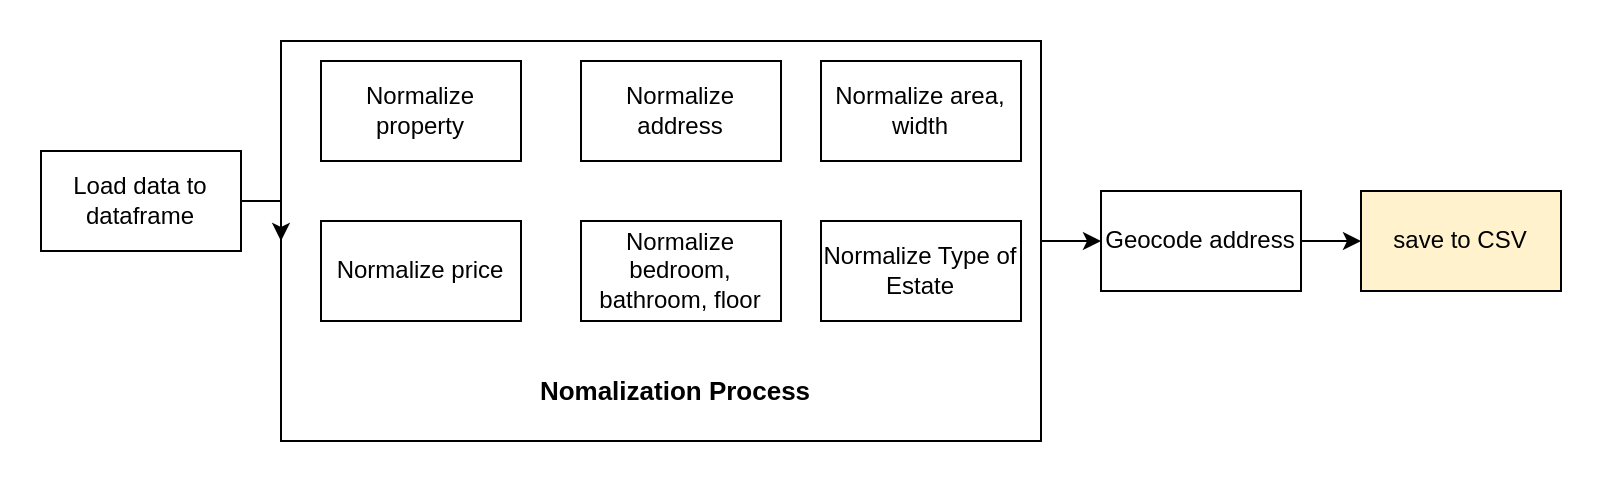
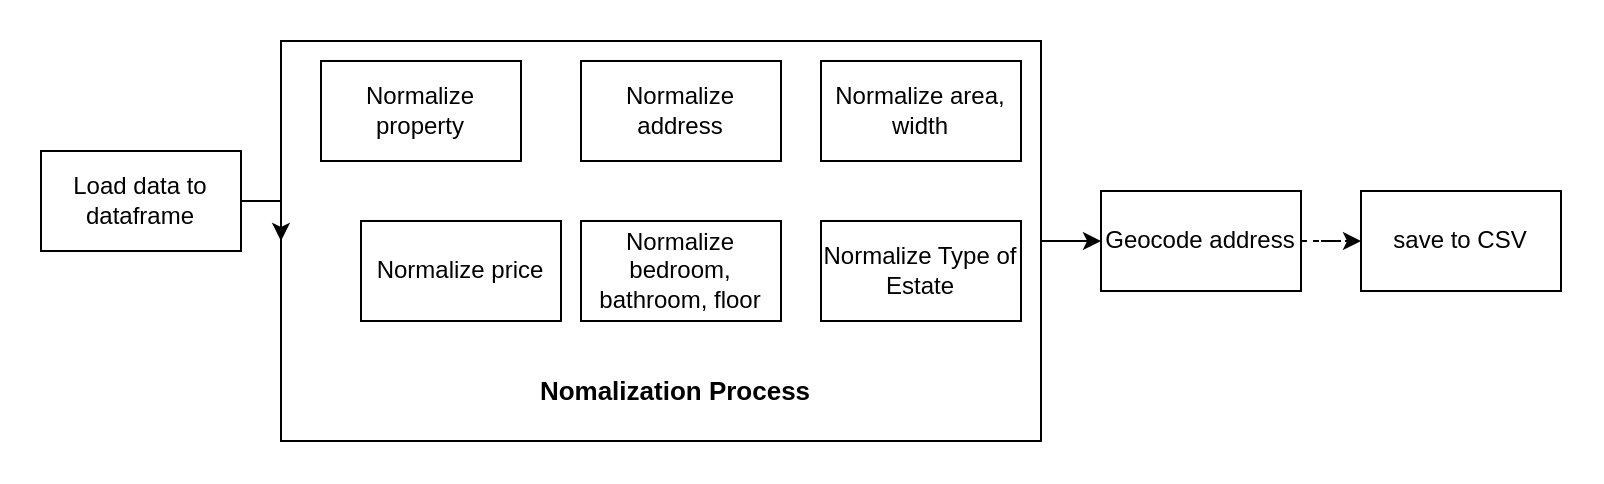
edge "Geocode address" -> "save to CSV": style solid -> dashed
node "save to CSV": fillcolor #fff2cc -> #ffffff
node "Normalize price": moved (421, 271) -> (461, 271)
